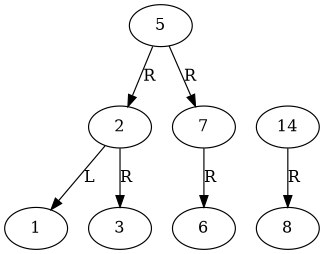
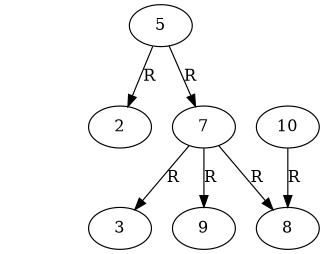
node "14": label "14" -> "10"
edge "2" -> "3": now "7" -> "3"
edge "7" -> "8": added, label "R"
node "1": removed
node "6": label "6" -> "9"
